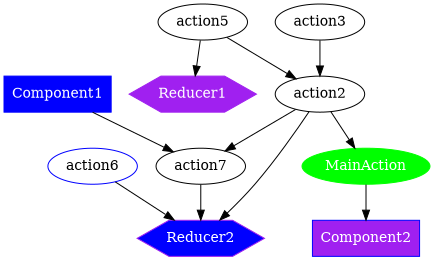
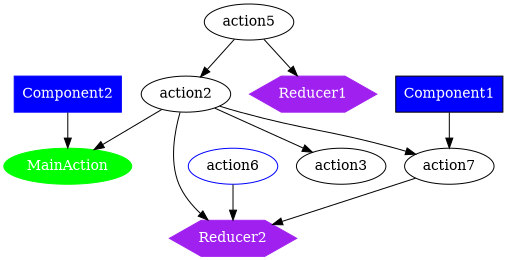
edge "action3" -> "action2": reversed
node "Component1": color blue -> black
edge "MainAction" -> "Component2": reversed
node "Reducer2": fillcolor blue -> purple
node "Component2": fillcolor purple -> blue
